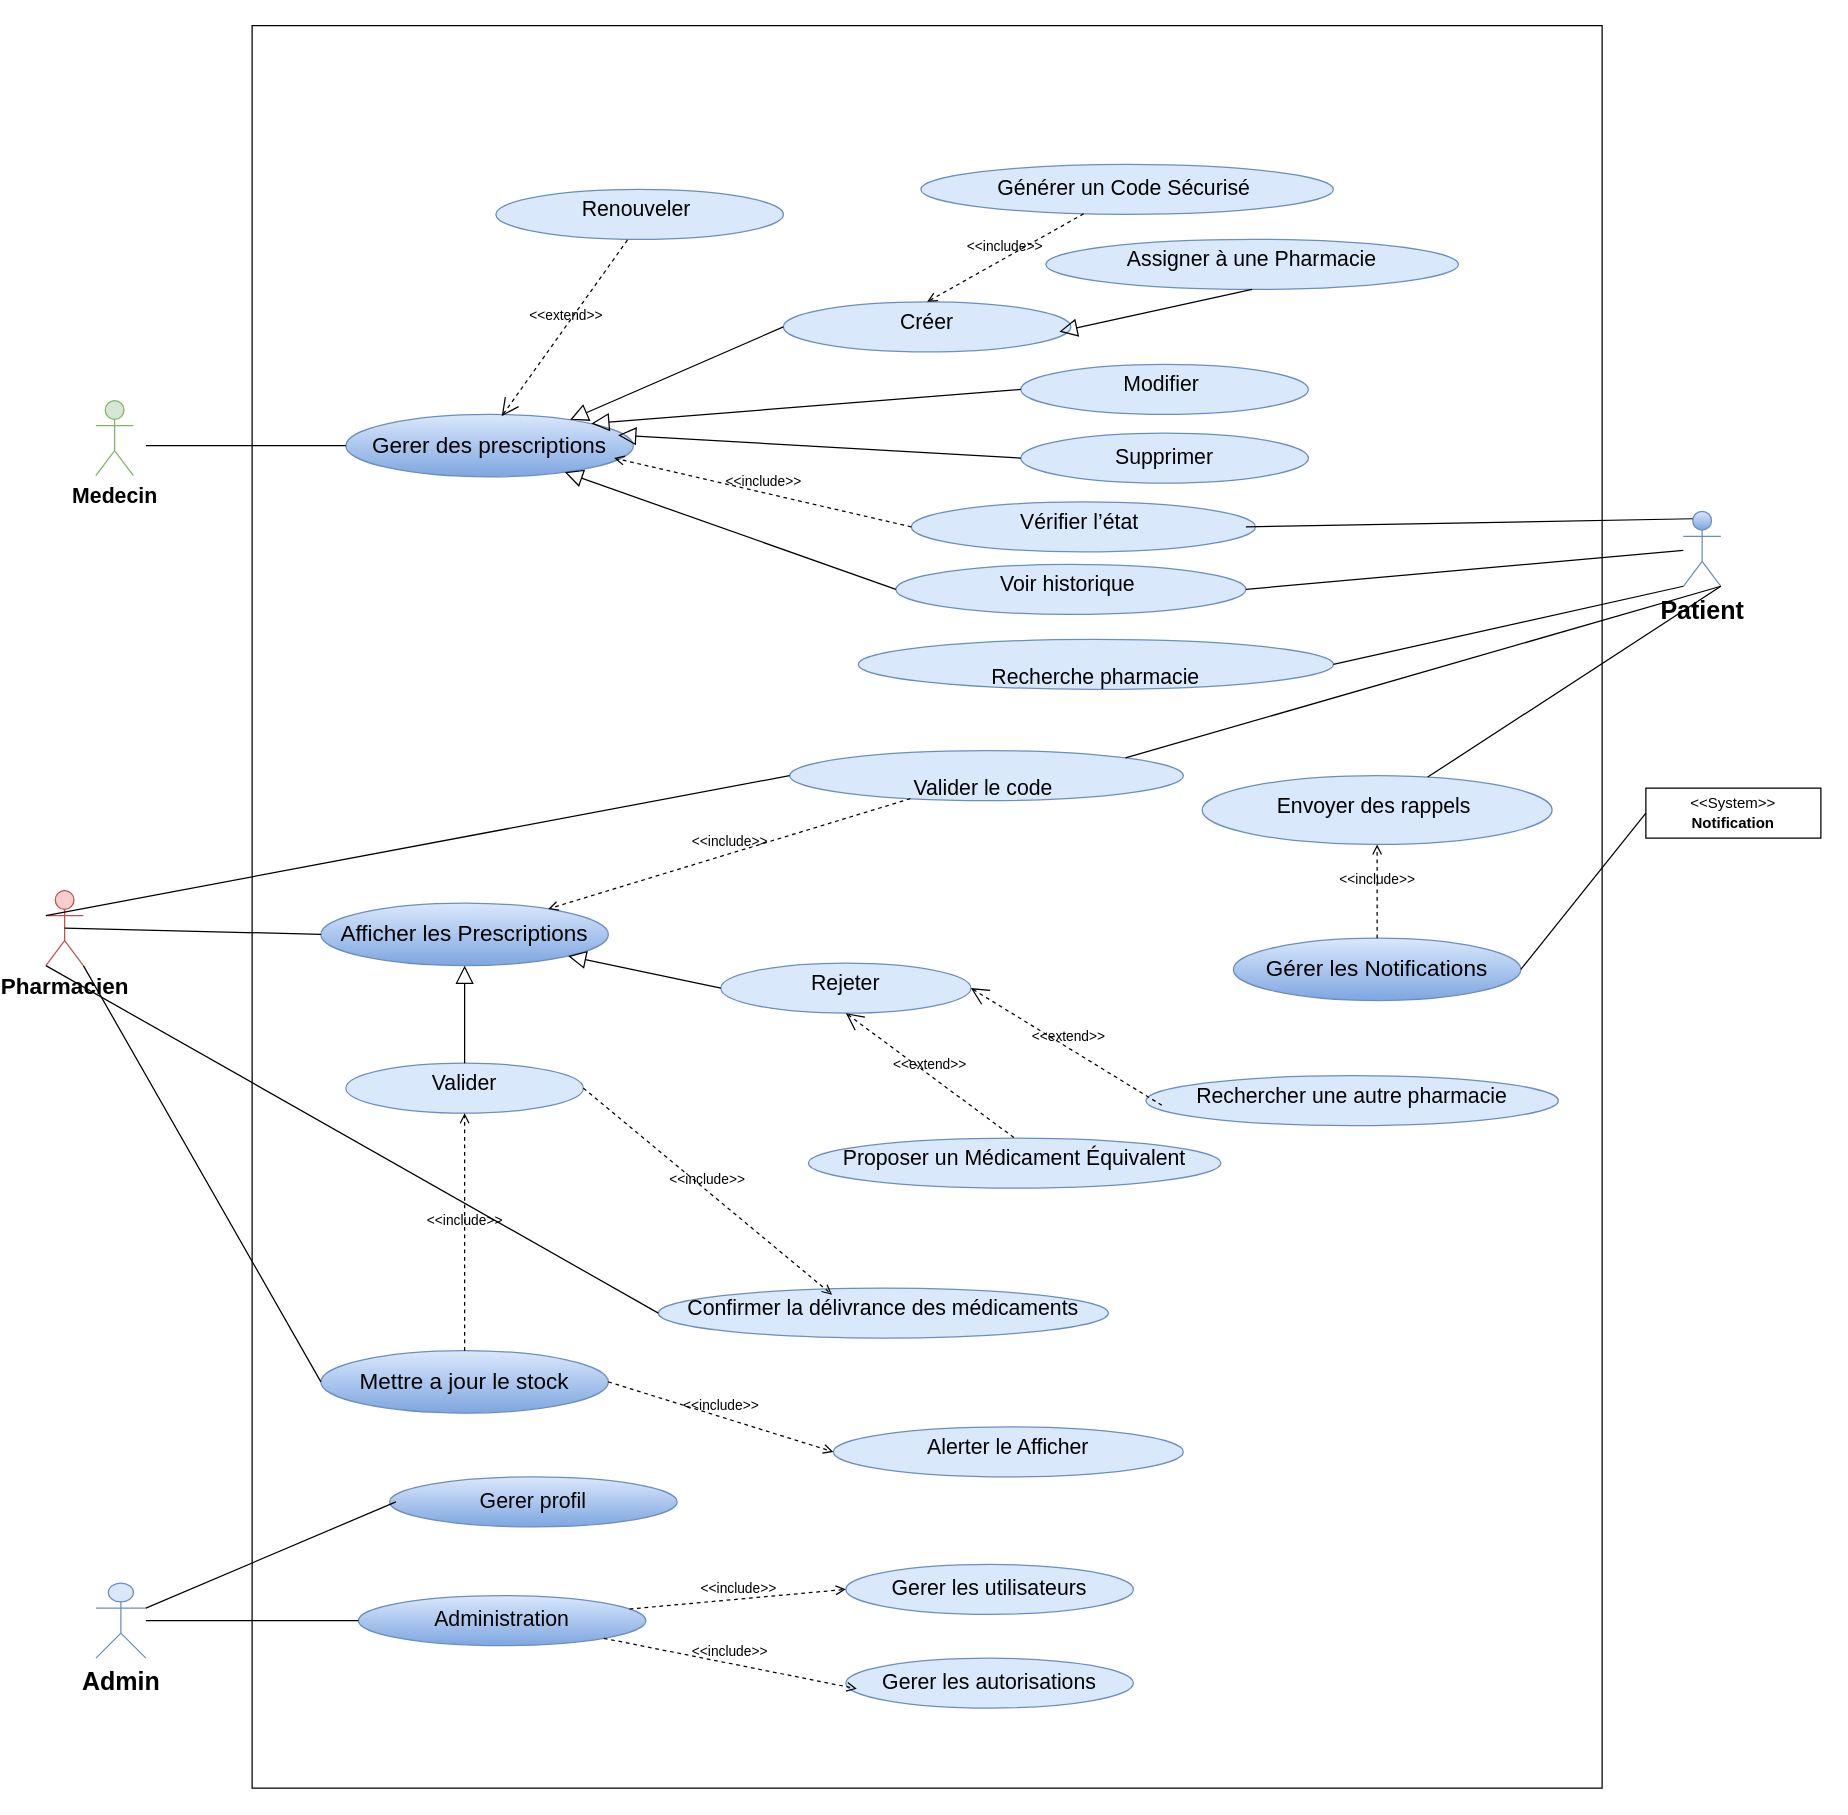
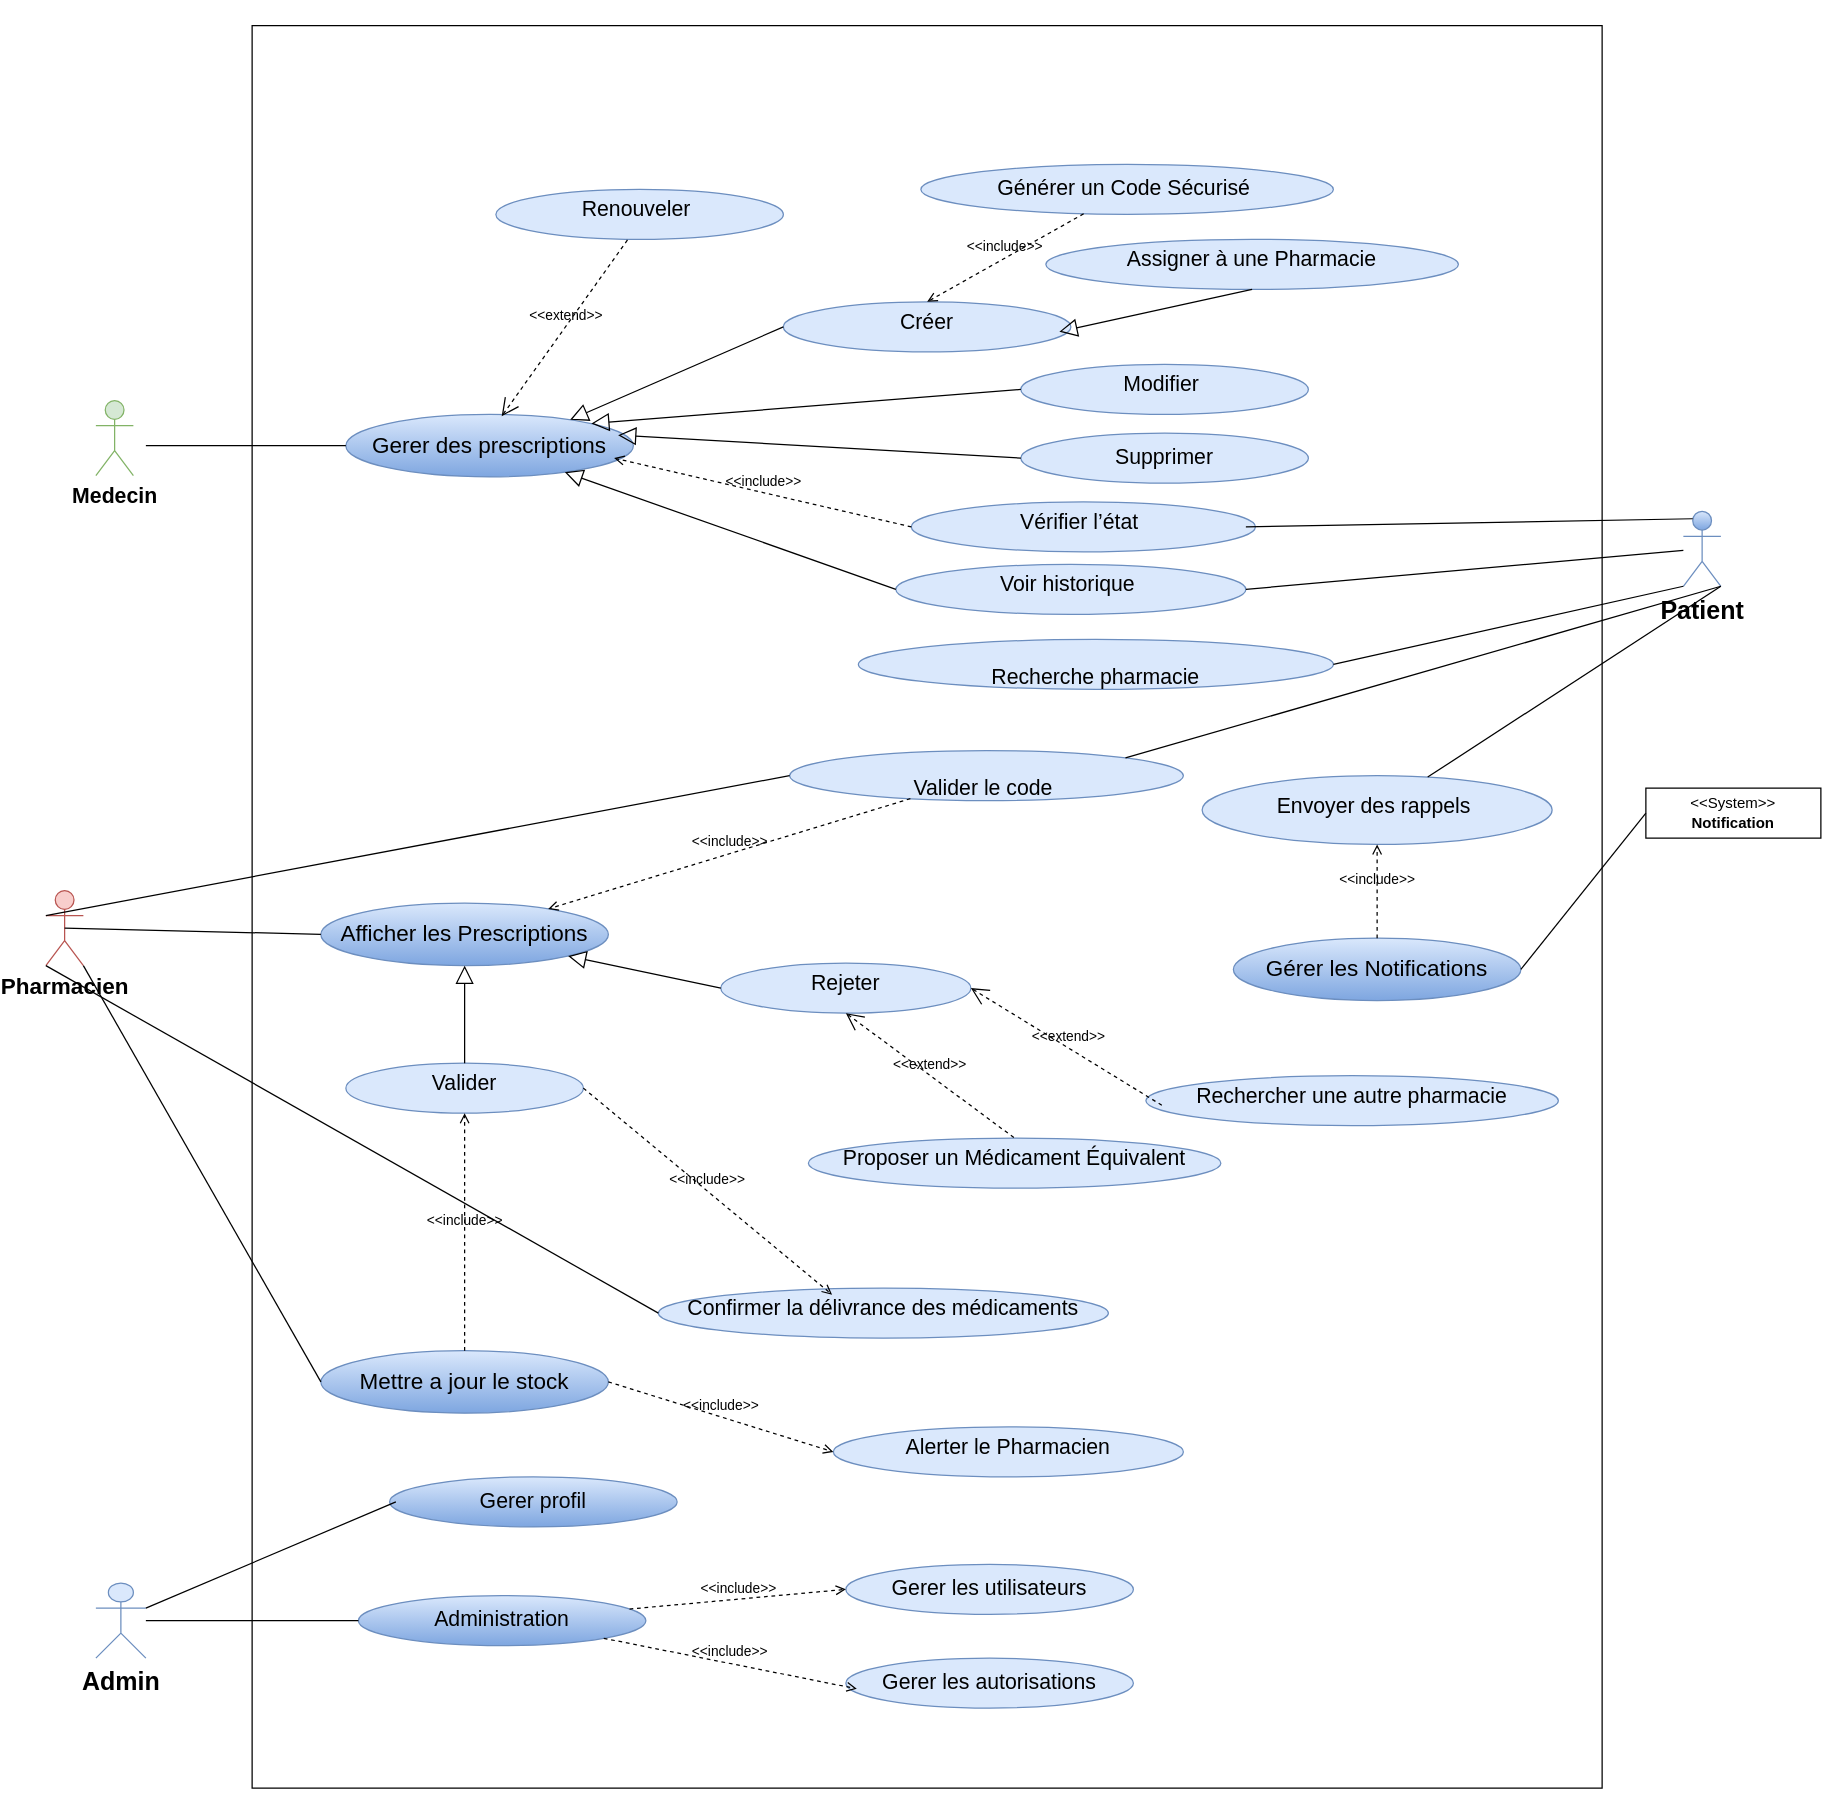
node "Alerter le Afficher": label "Alerter le Afficher" -> "Alerter le Pharmacien"
